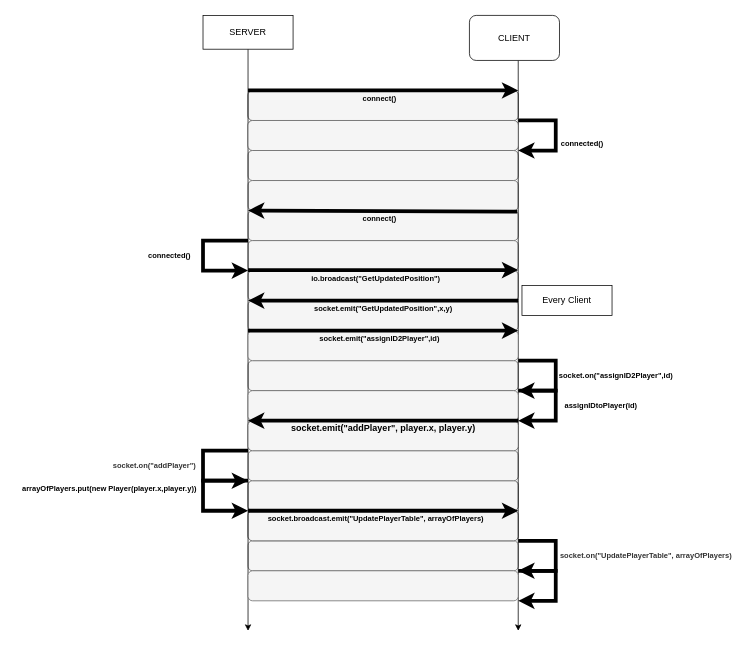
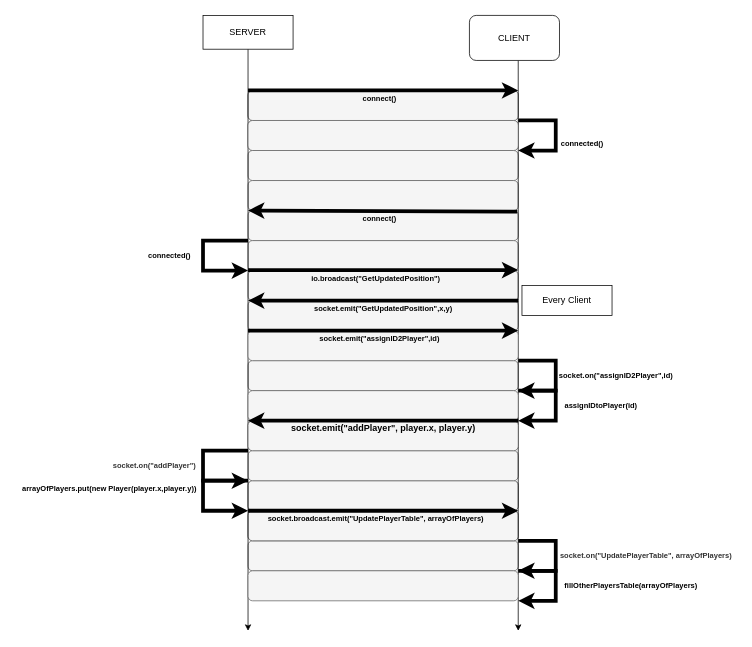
node "fillOtherPlayersTable(arrayOfPlayers)": added
